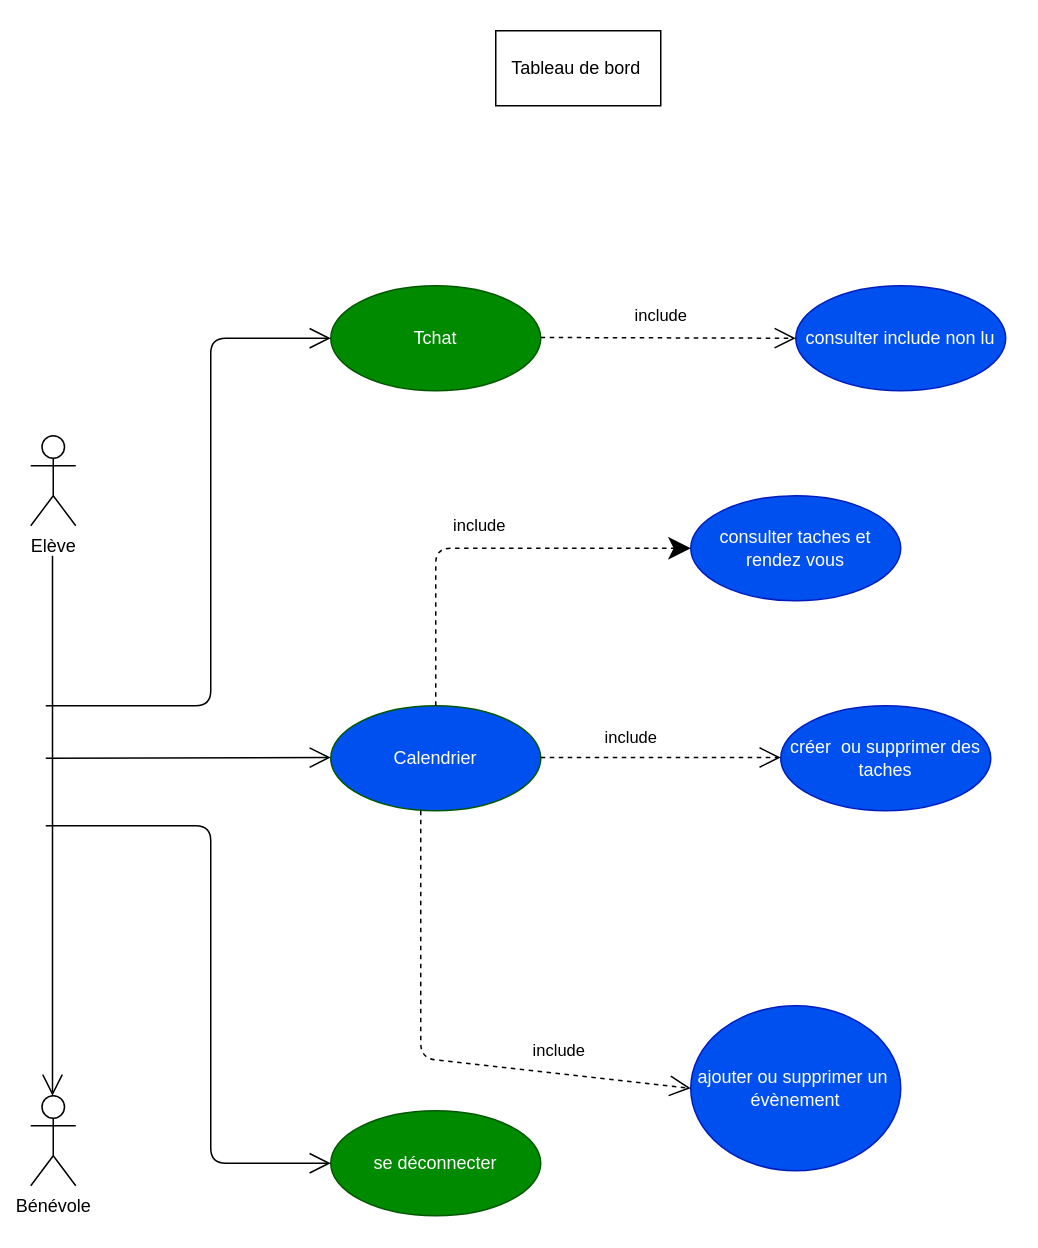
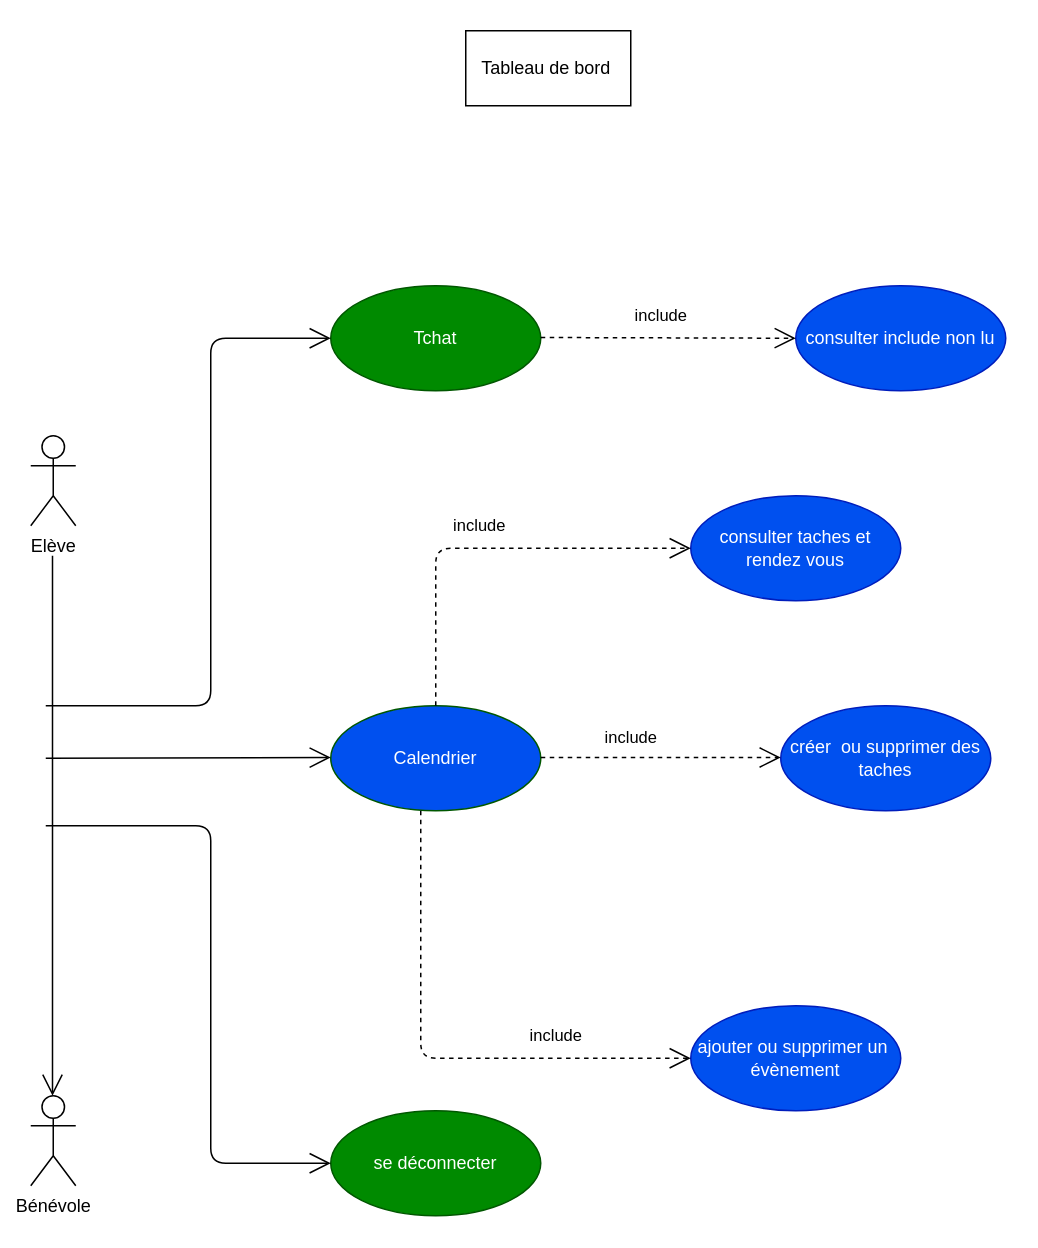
node "Tableau de bord": moved (578, 68) -> (548, 68)
edge "Calendrier" -> "consulter taches et rendez vous": arrowhead classic -> open
node "ajouter ou supprimer un évènement": size 210x165 -> 210x105
